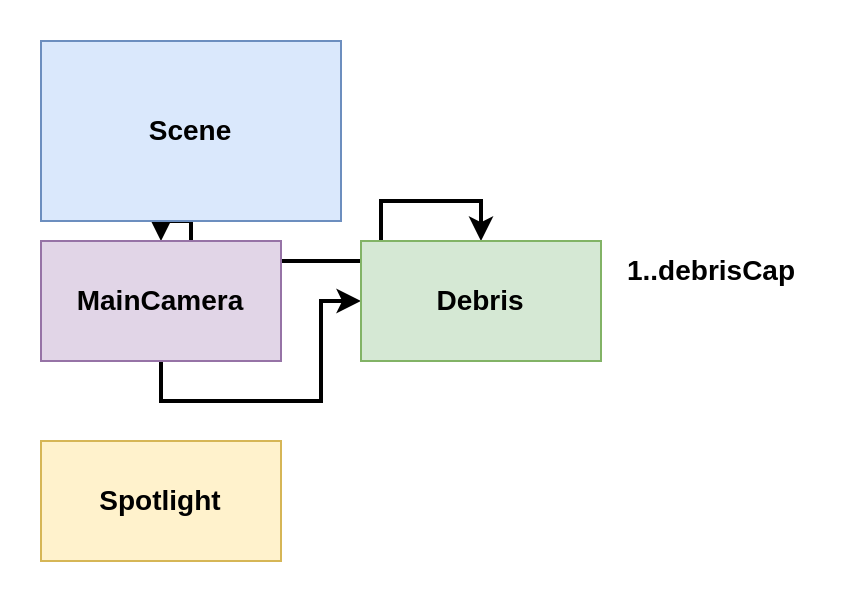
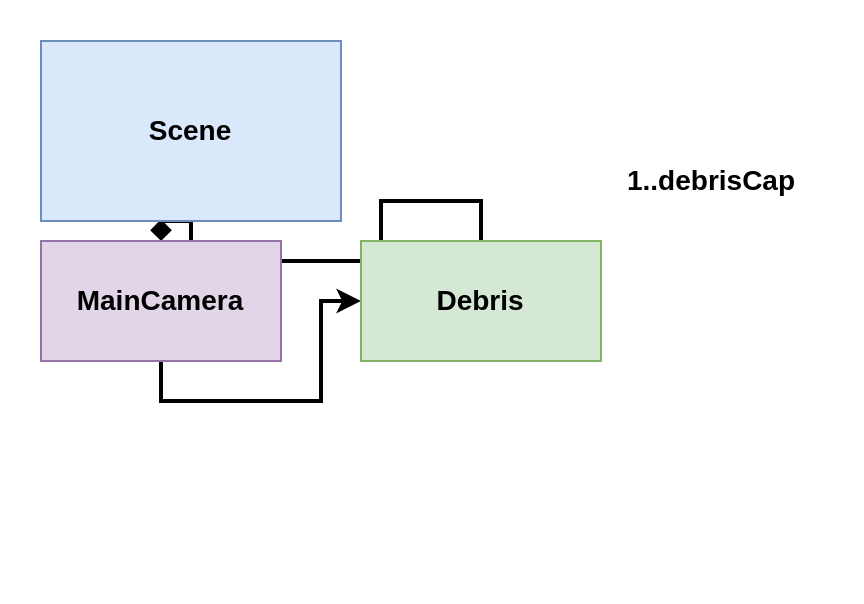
edge "Scene" -> "MainCamera": arrowhead classic -> diamond
edge "Scene" -> "Debris": arrowhead classic -> none
node "1..debrisCap": moved (711, 271) -> (711, 181)
node "Spotlight": removed
